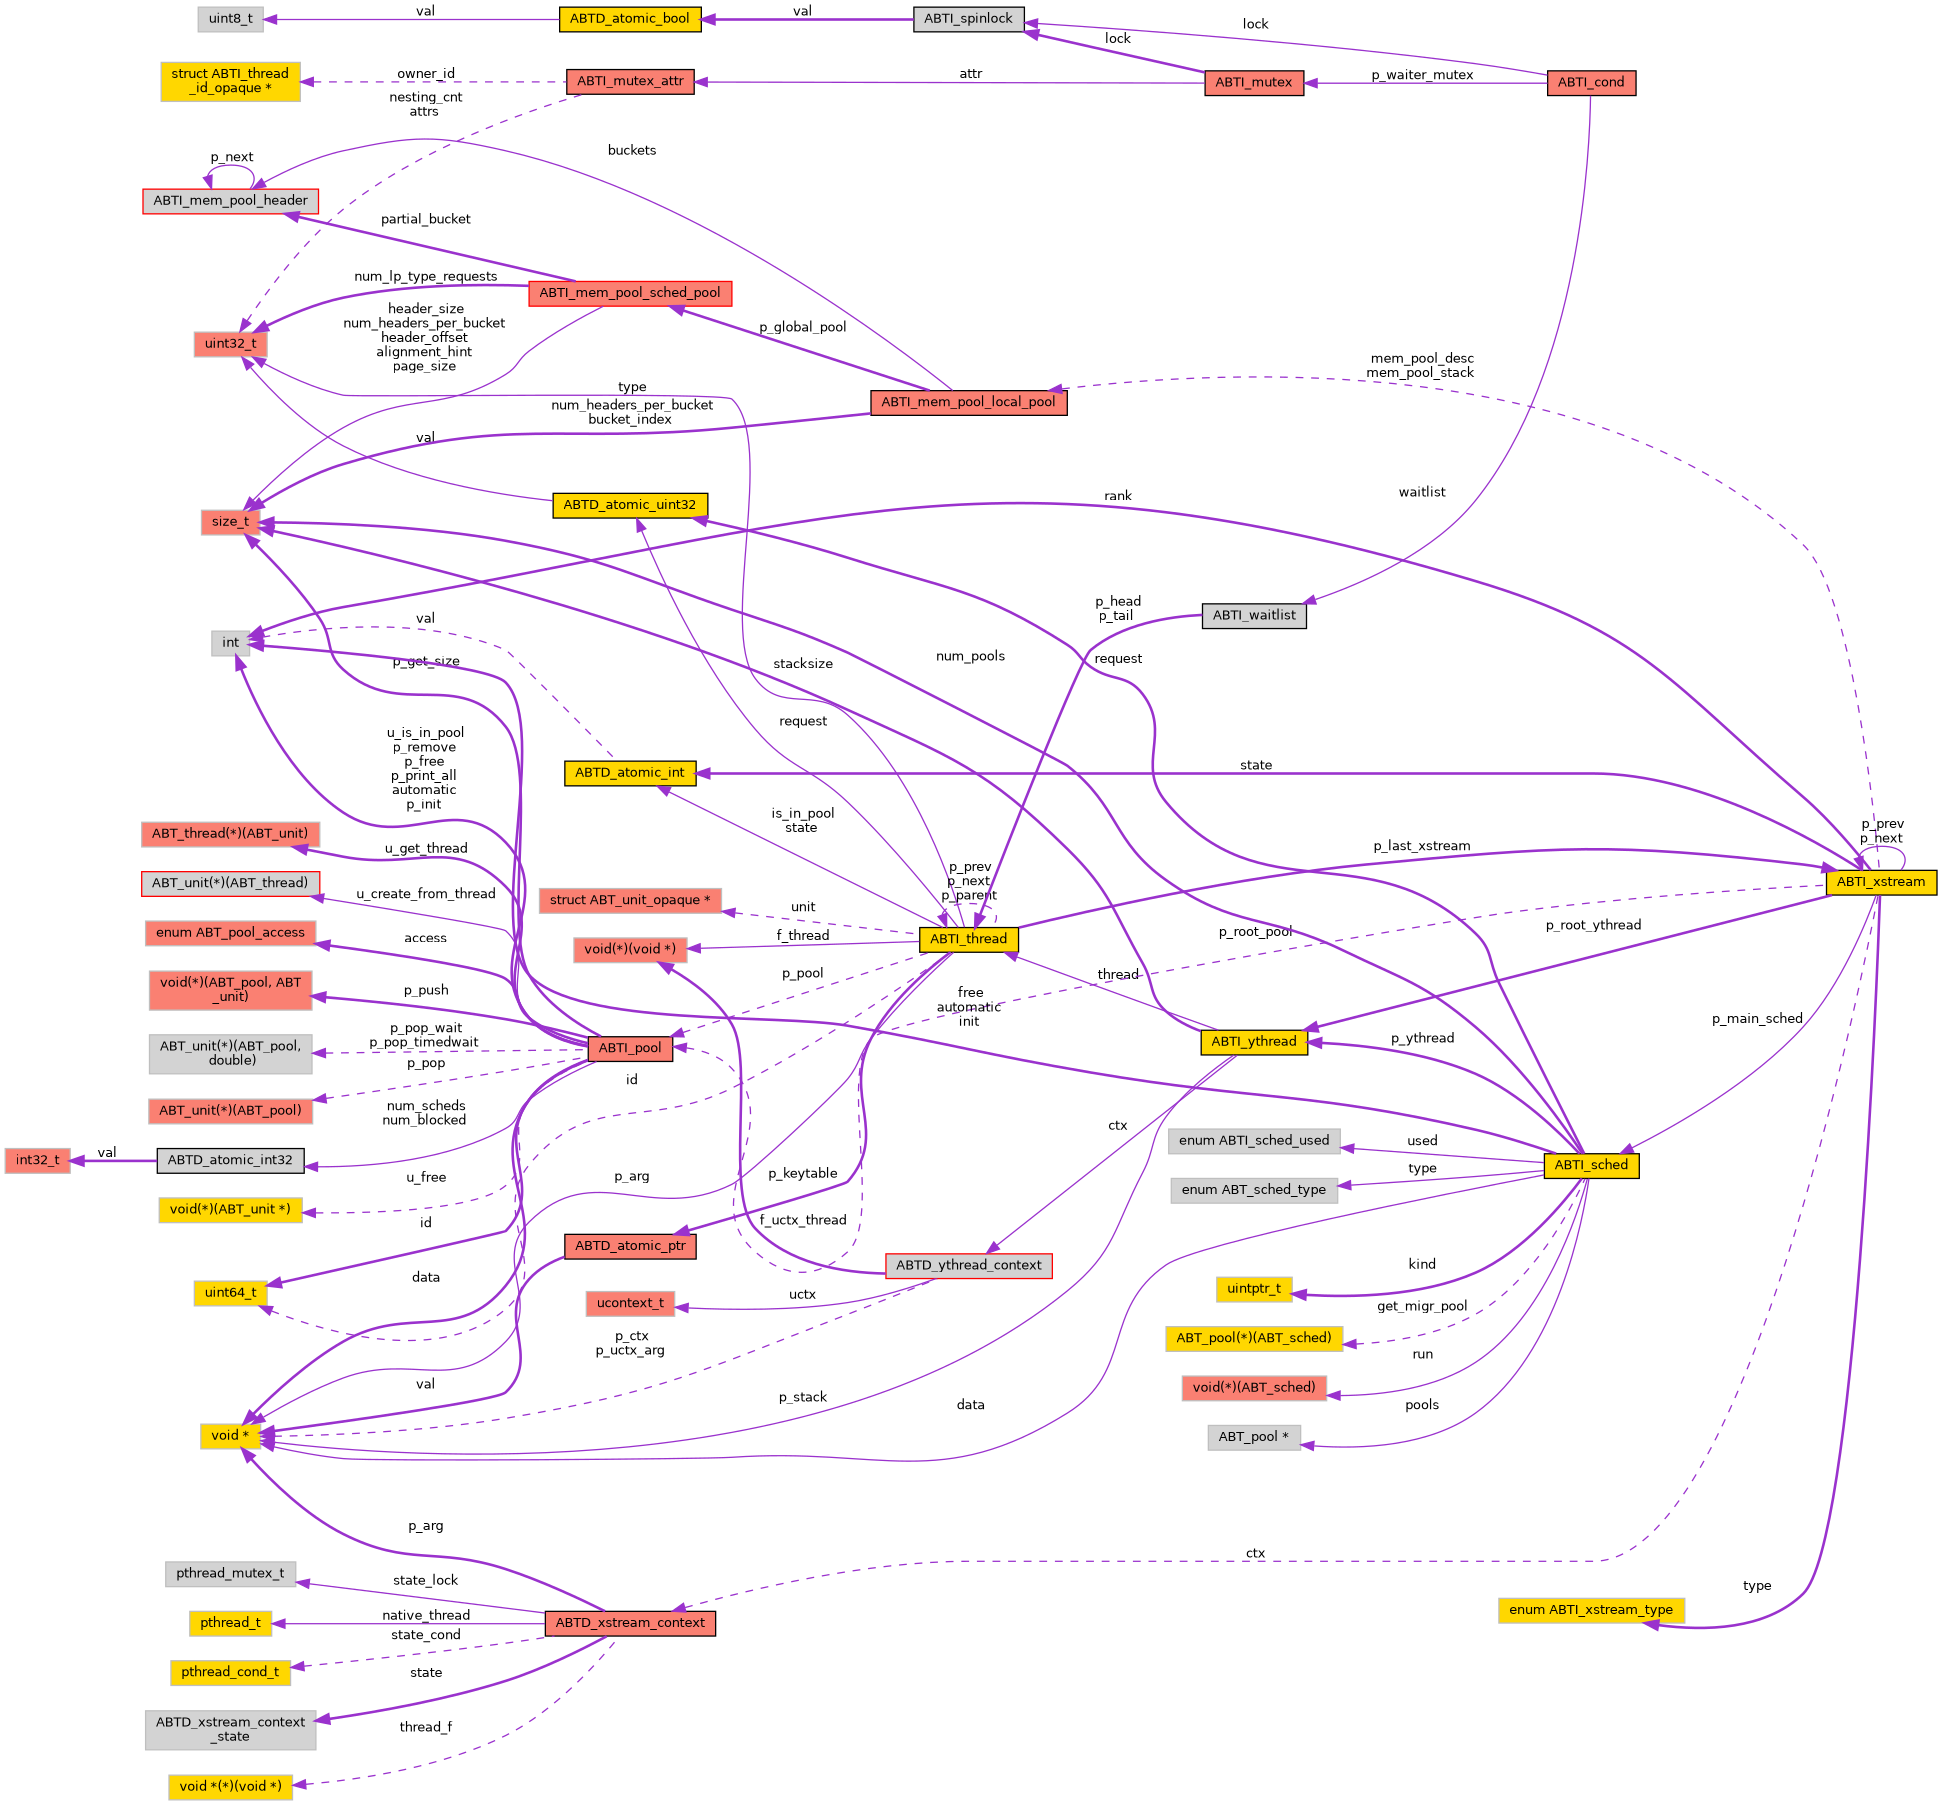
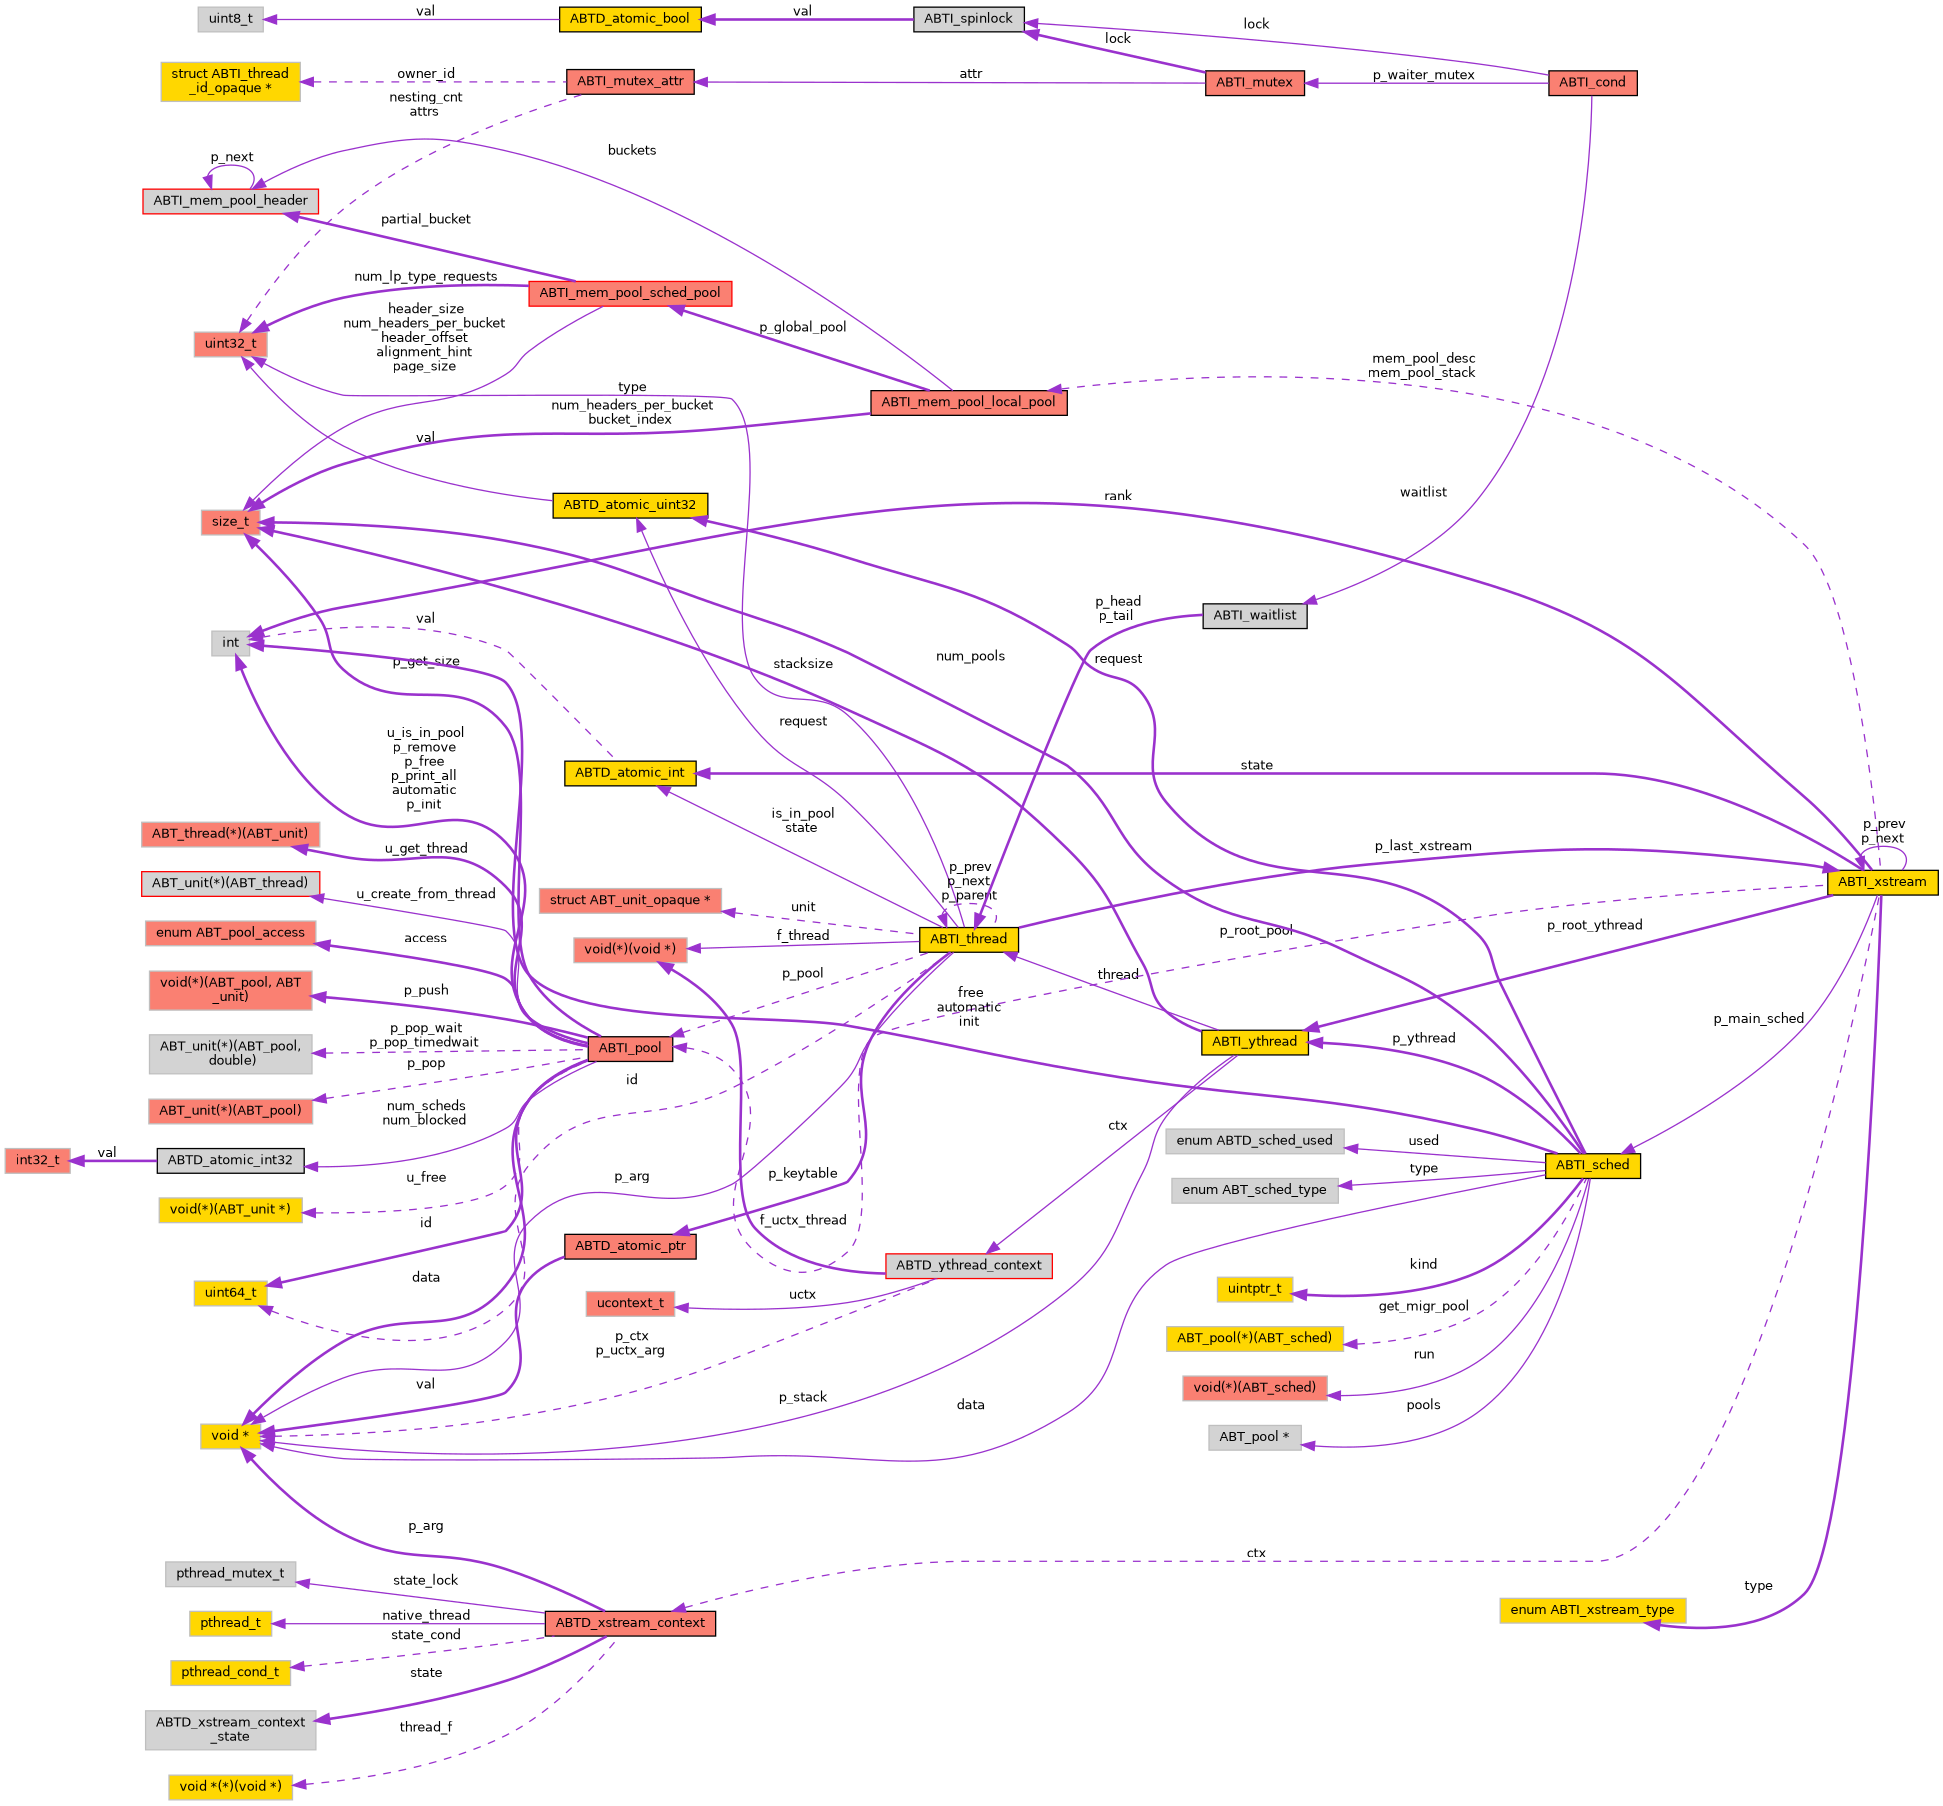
node "enum ABTI_sched_used": label "enum ABTI_sched_used" -> "enum ABTD_sched_used"
